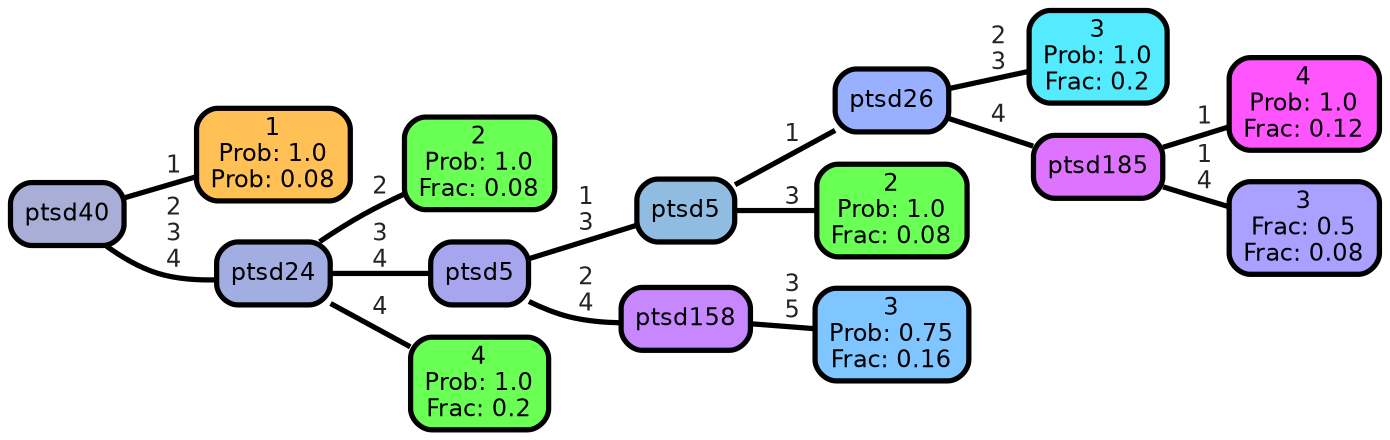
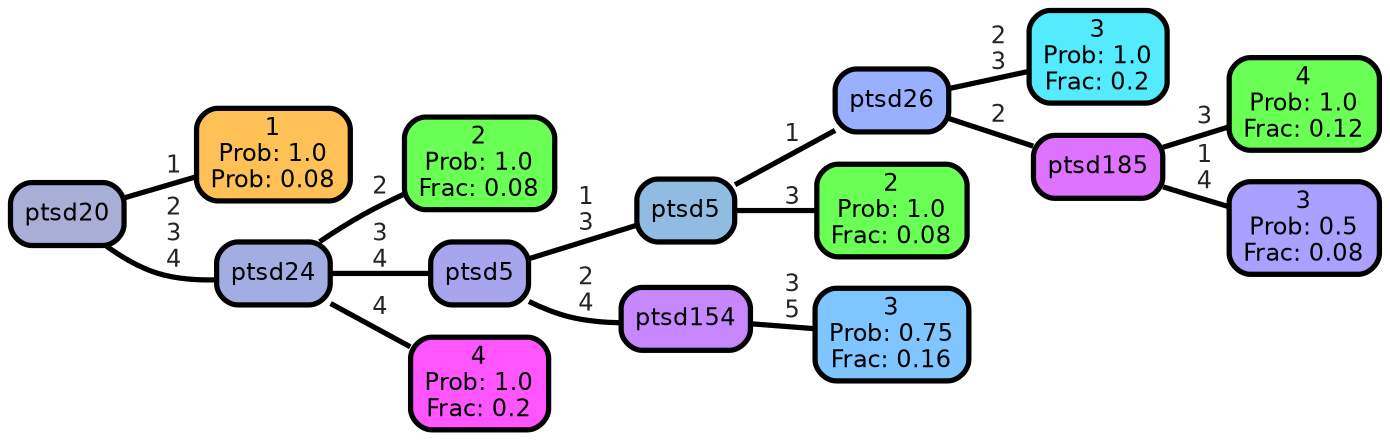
node "4 Prob: 1.0 Frac: 0.12": fillcolor #ff55ff -> #6aff55
edge "ptsd26" -- "ptsd185": label " 4" -> " 2"
edge "4 Prob: 1.0 Frac: 0.12" -- "ptsd185": label " 1" -> " 3"
node "ptsd40": label "ptsd40" -> "ptsd20"
node "3 Frac: 0.5 Frac: 0.08": label "3 Frac: 0.5 Frac: 0.08" -> "3 Prob: 0.5 Frac: 0.08"
node "ptsd158": label "ptsd158" -> "ptsd154"
node "4 Prob: 1.0 Frac: 0.2": fillcolor #6aff55 -> #ff55ff
